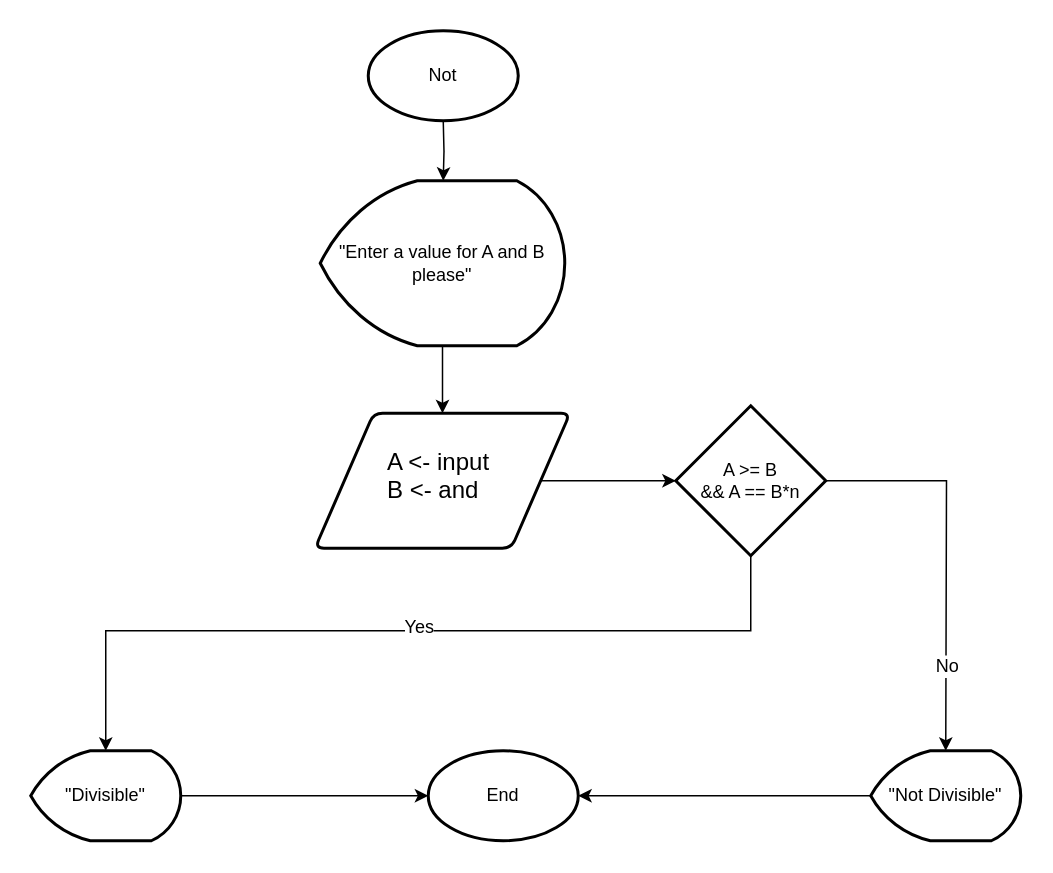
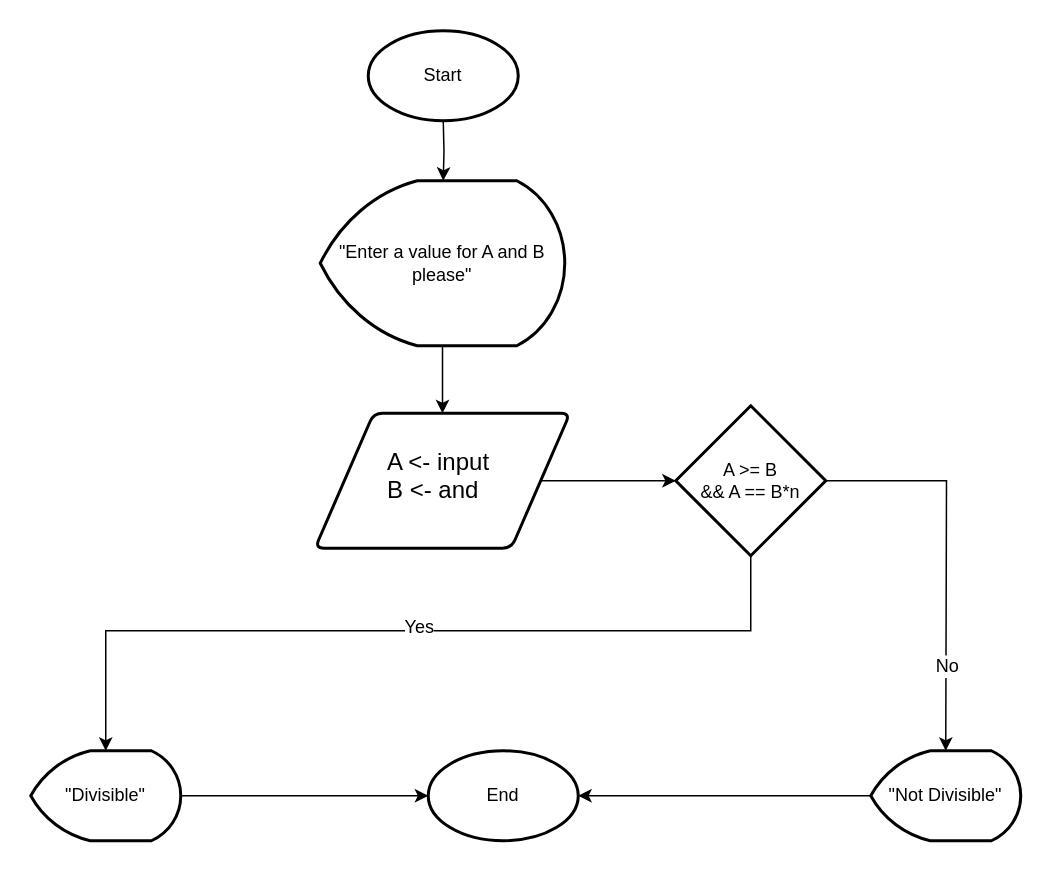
node "Not": label "Not" -> "Start"
